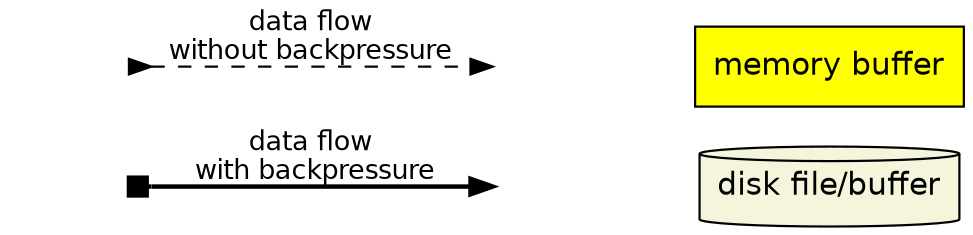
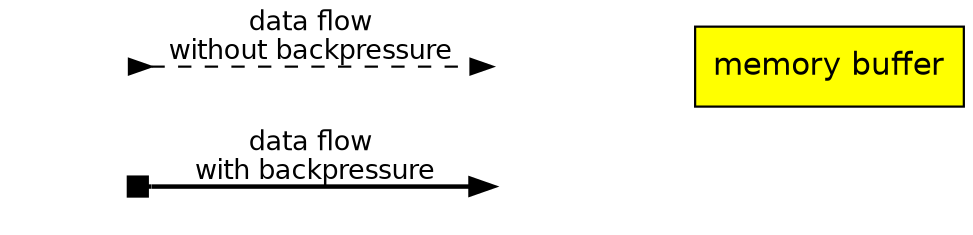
node "disk file/buffer": removed
